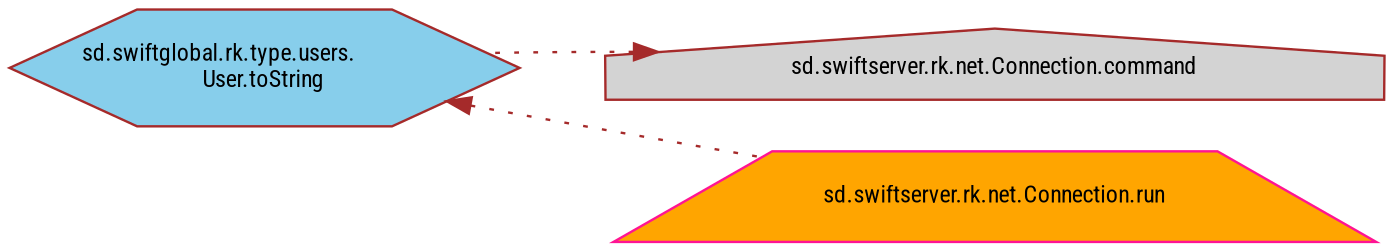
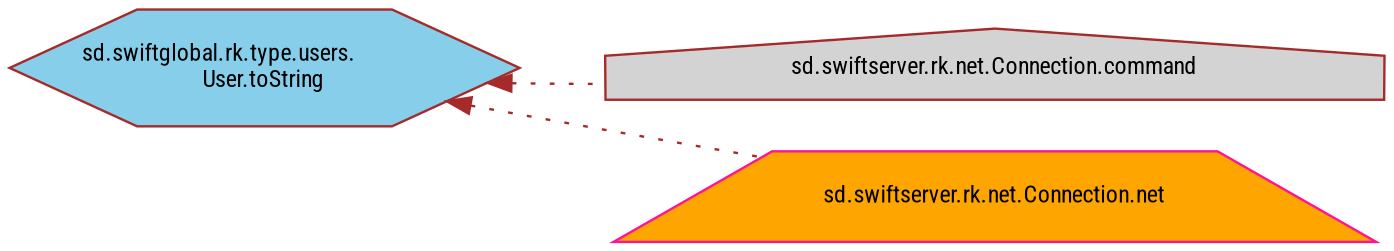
edge "sd.swiftglobal.rk.type.users. User.toString" -> "sd.swiftserver.rk.net.Connection.command": reversed
node "sd.swiftserver.rk.net.Connection.run": label "sd.swiftserver.rk.net.Connection.run" -> "sd.swiftserver.rk.net.Connection.net"
